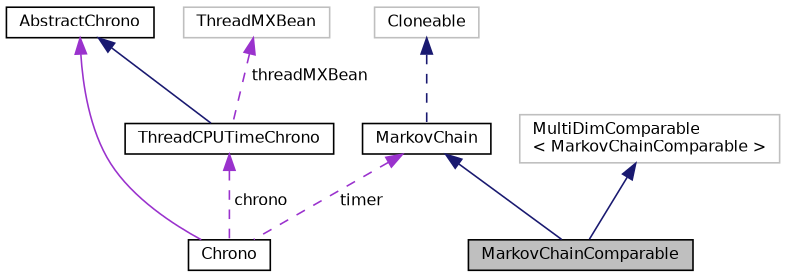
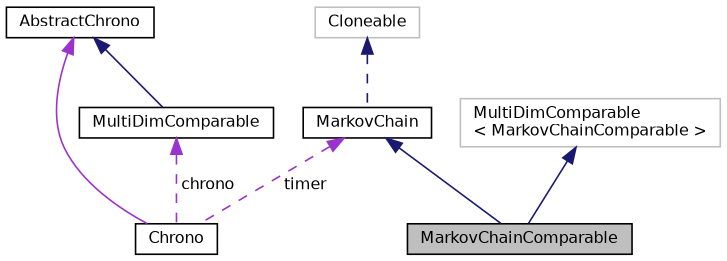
node "ThreadMXBean": removed
node "ThreadCPUTimeChrono": label "ThreadCPUTimeChrono" -> "MultiDimComparable"
